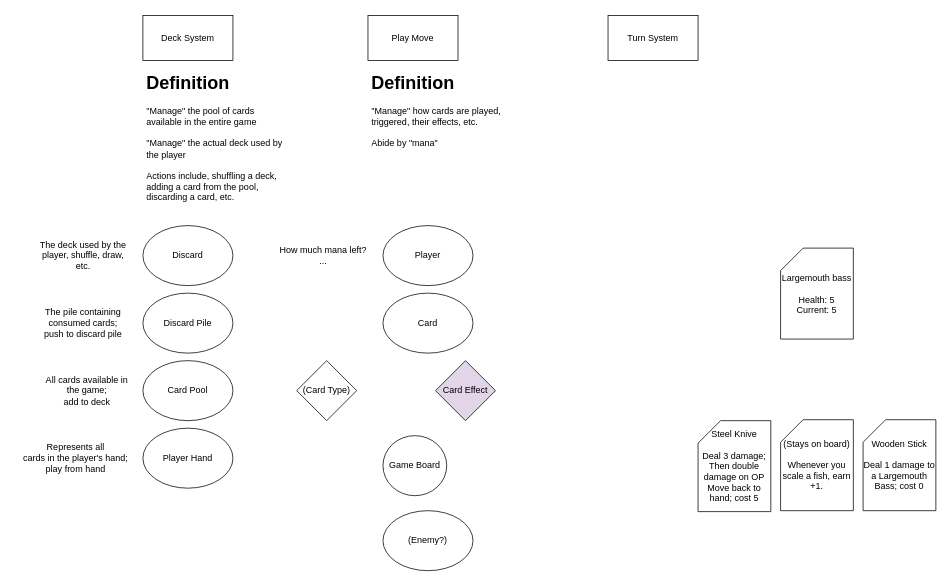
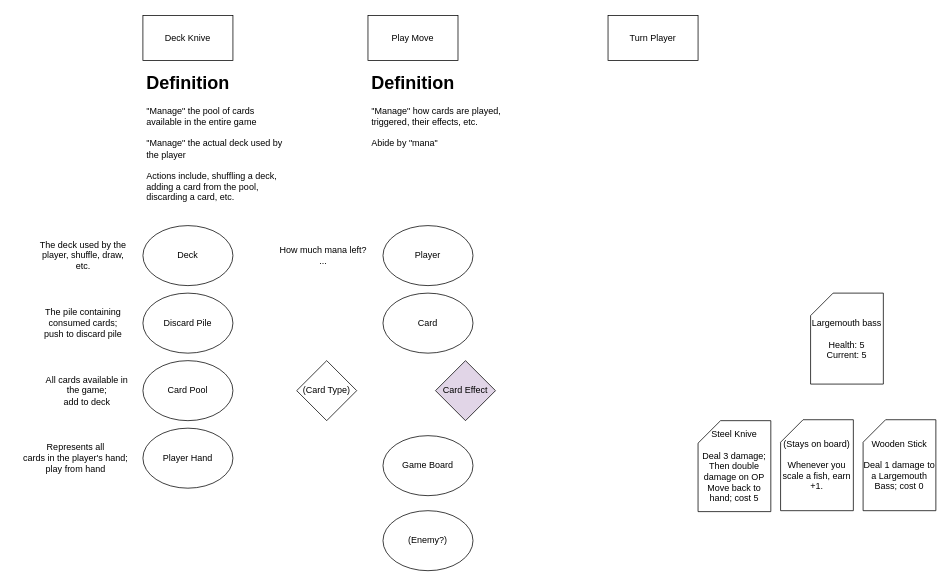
node "Deck System": label "Deck System" -> "Deck Knive"
node "Turn System": label "Turn System" -> "Turn Player"
node "Discard": label "Discard" -> "Deck"
node "Largemouth bass Health: 5 Current: 5": moved (817, 293) -> (847, 338)
node "Game Board": size 64x60 -> 90x60
